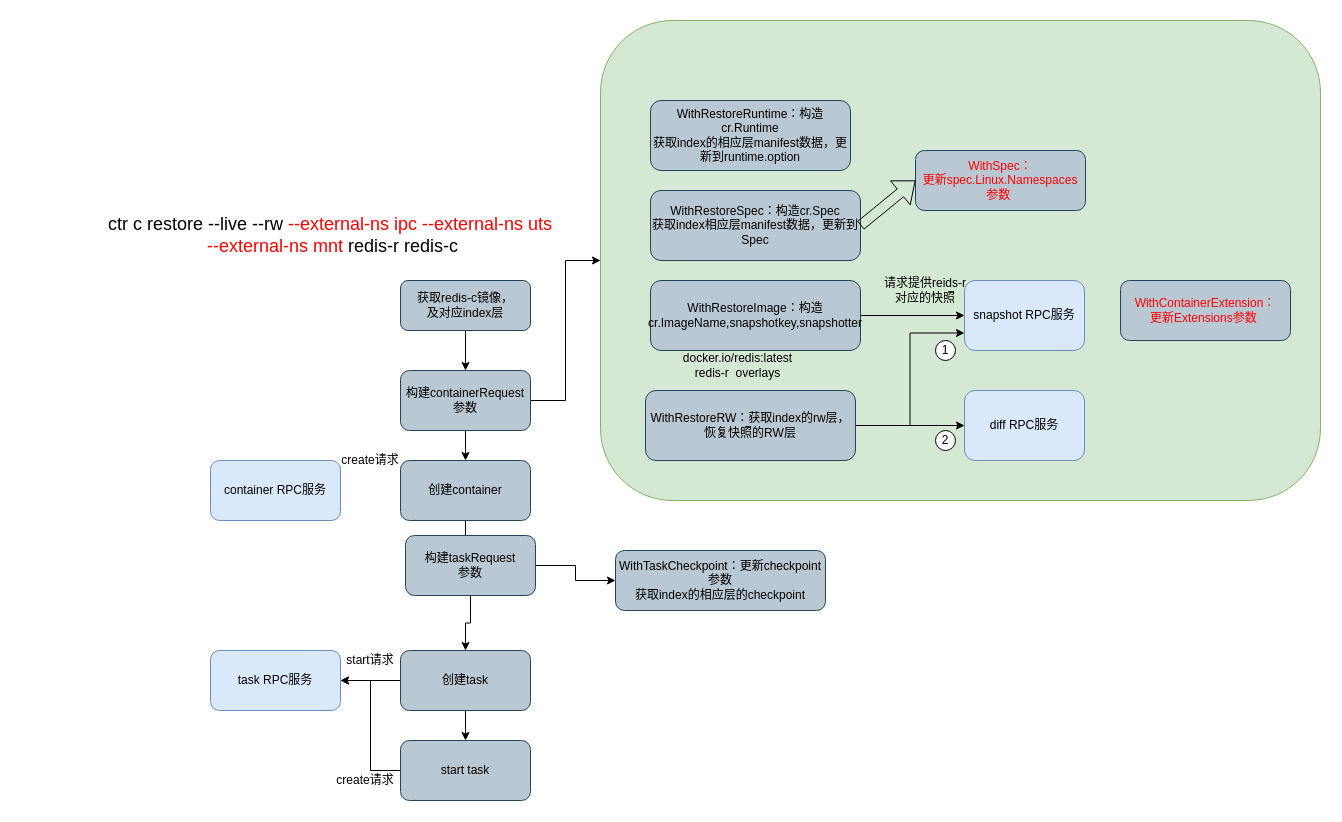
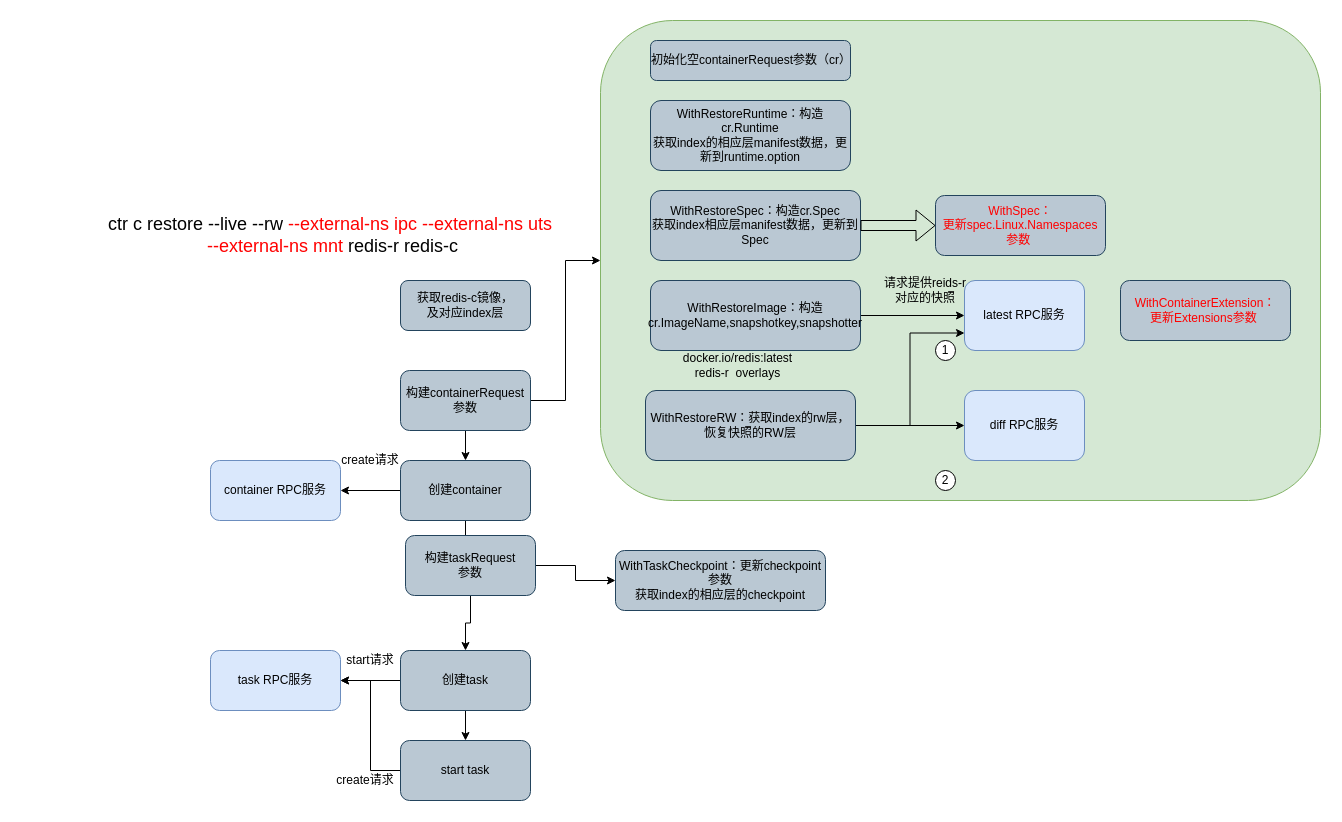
node "初始化空containerRequest参数（cr）": added
node "WithSpec： 更新spec.Linux.Namespaces 参数": moved (1001, 181) -> (1021, 226)
node "snapshot RPC服务": label "snapshot RPC服务" -> "latest RPC服务"
edge "获取redis-c镜像， 及对应index层" -> "构建containerRequest 参数": removed
node "2": moved (946, 441) -> (946, 481)
edge "创建container" -> "container RPC服务": added
